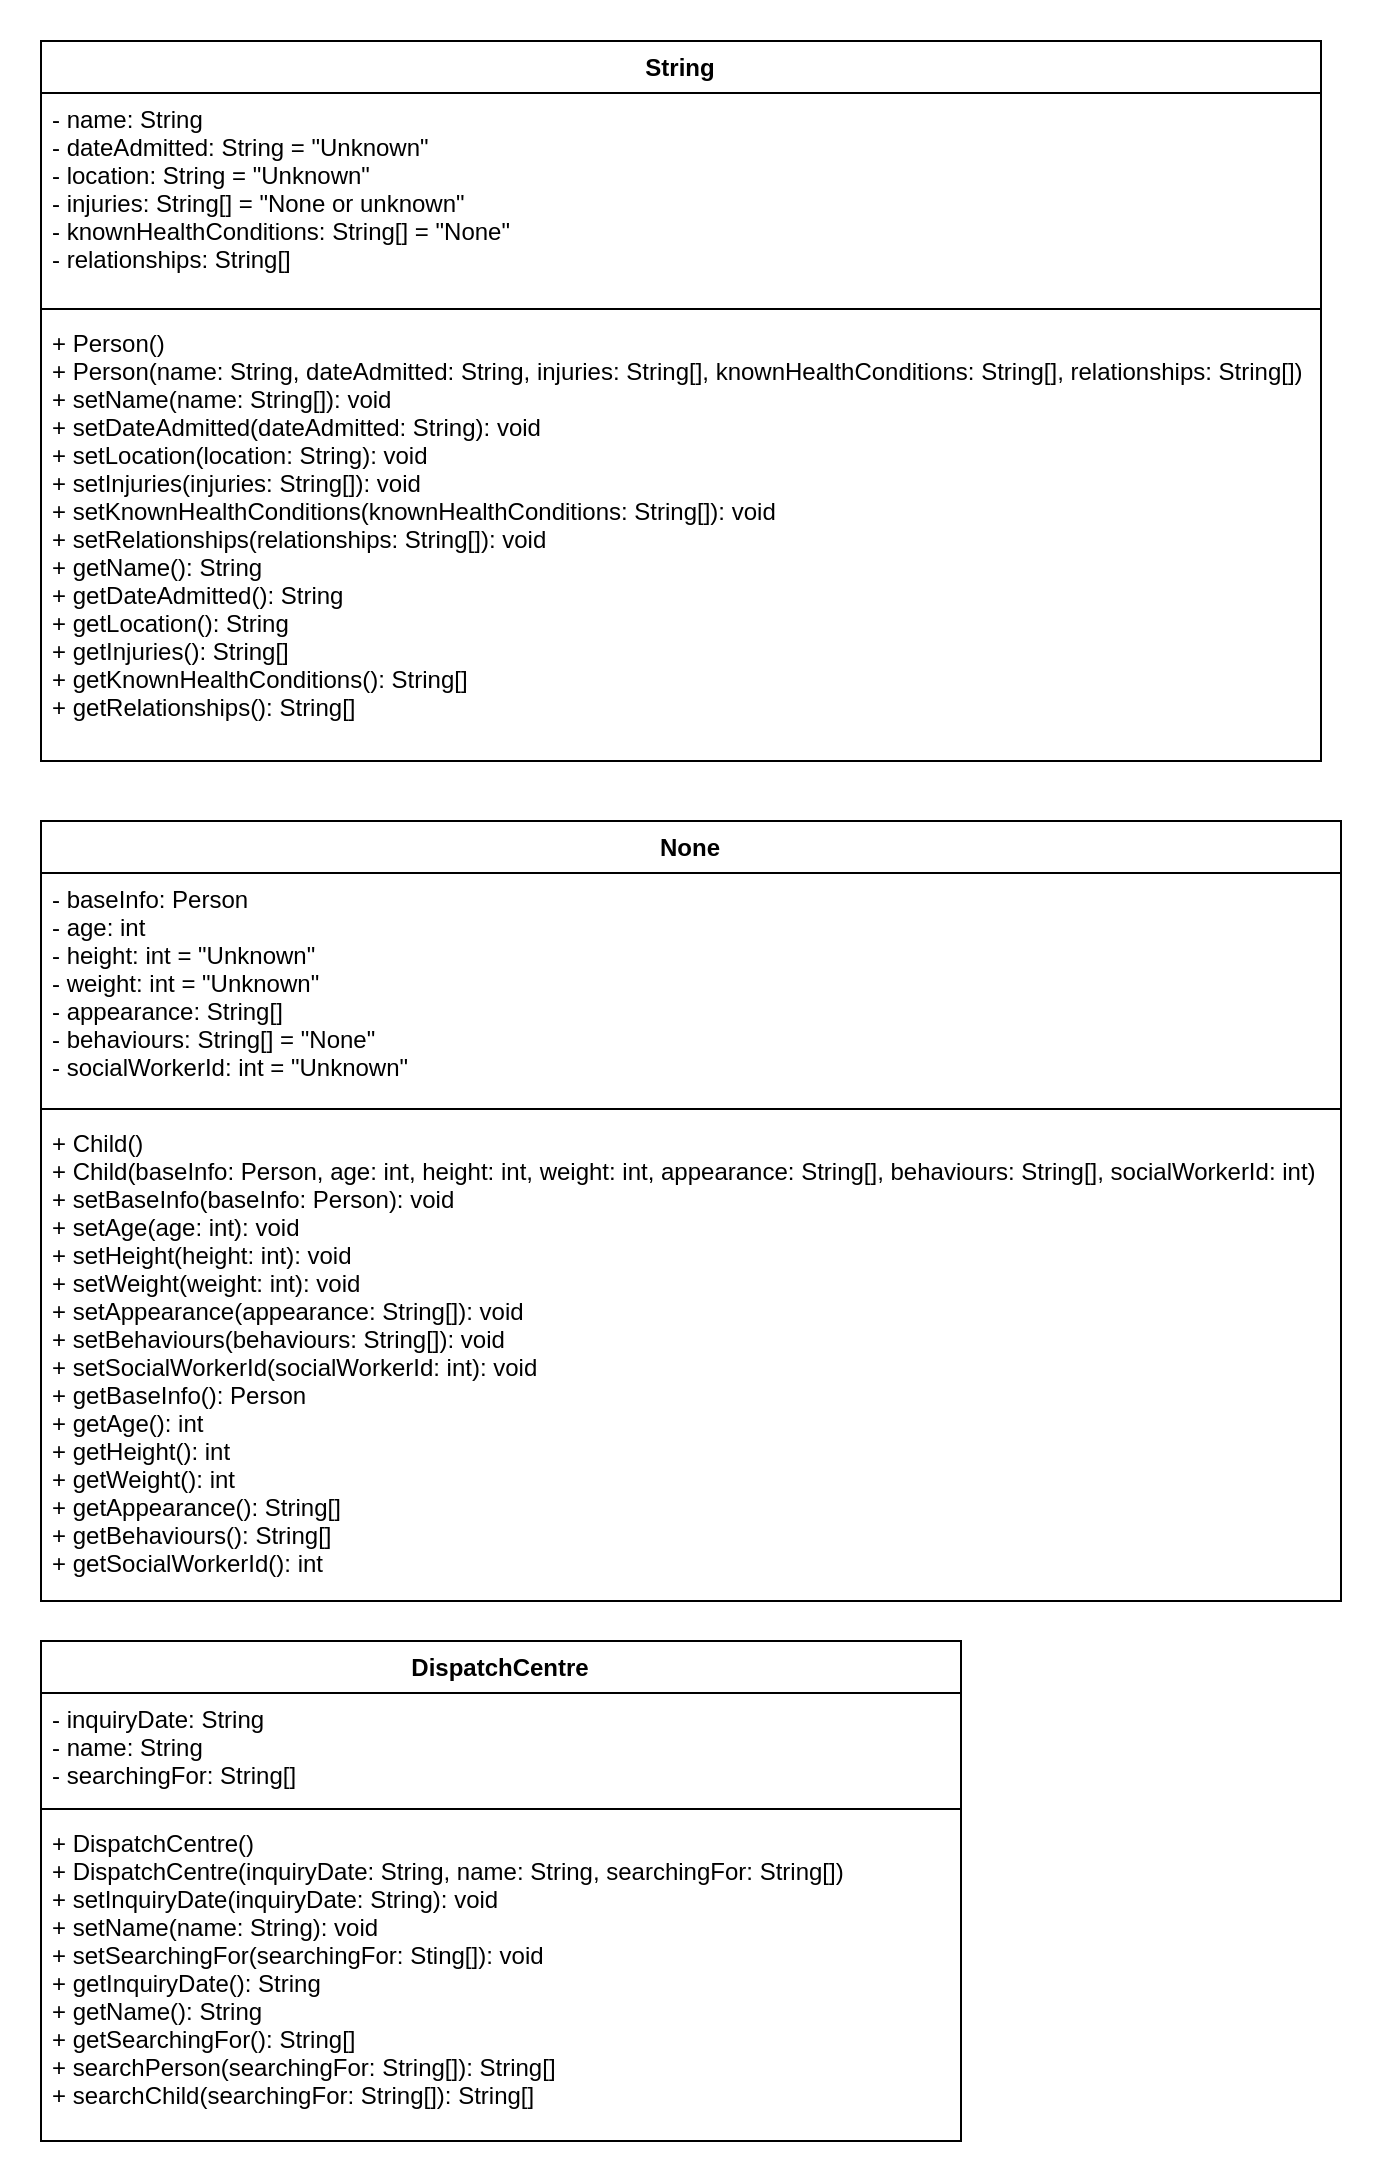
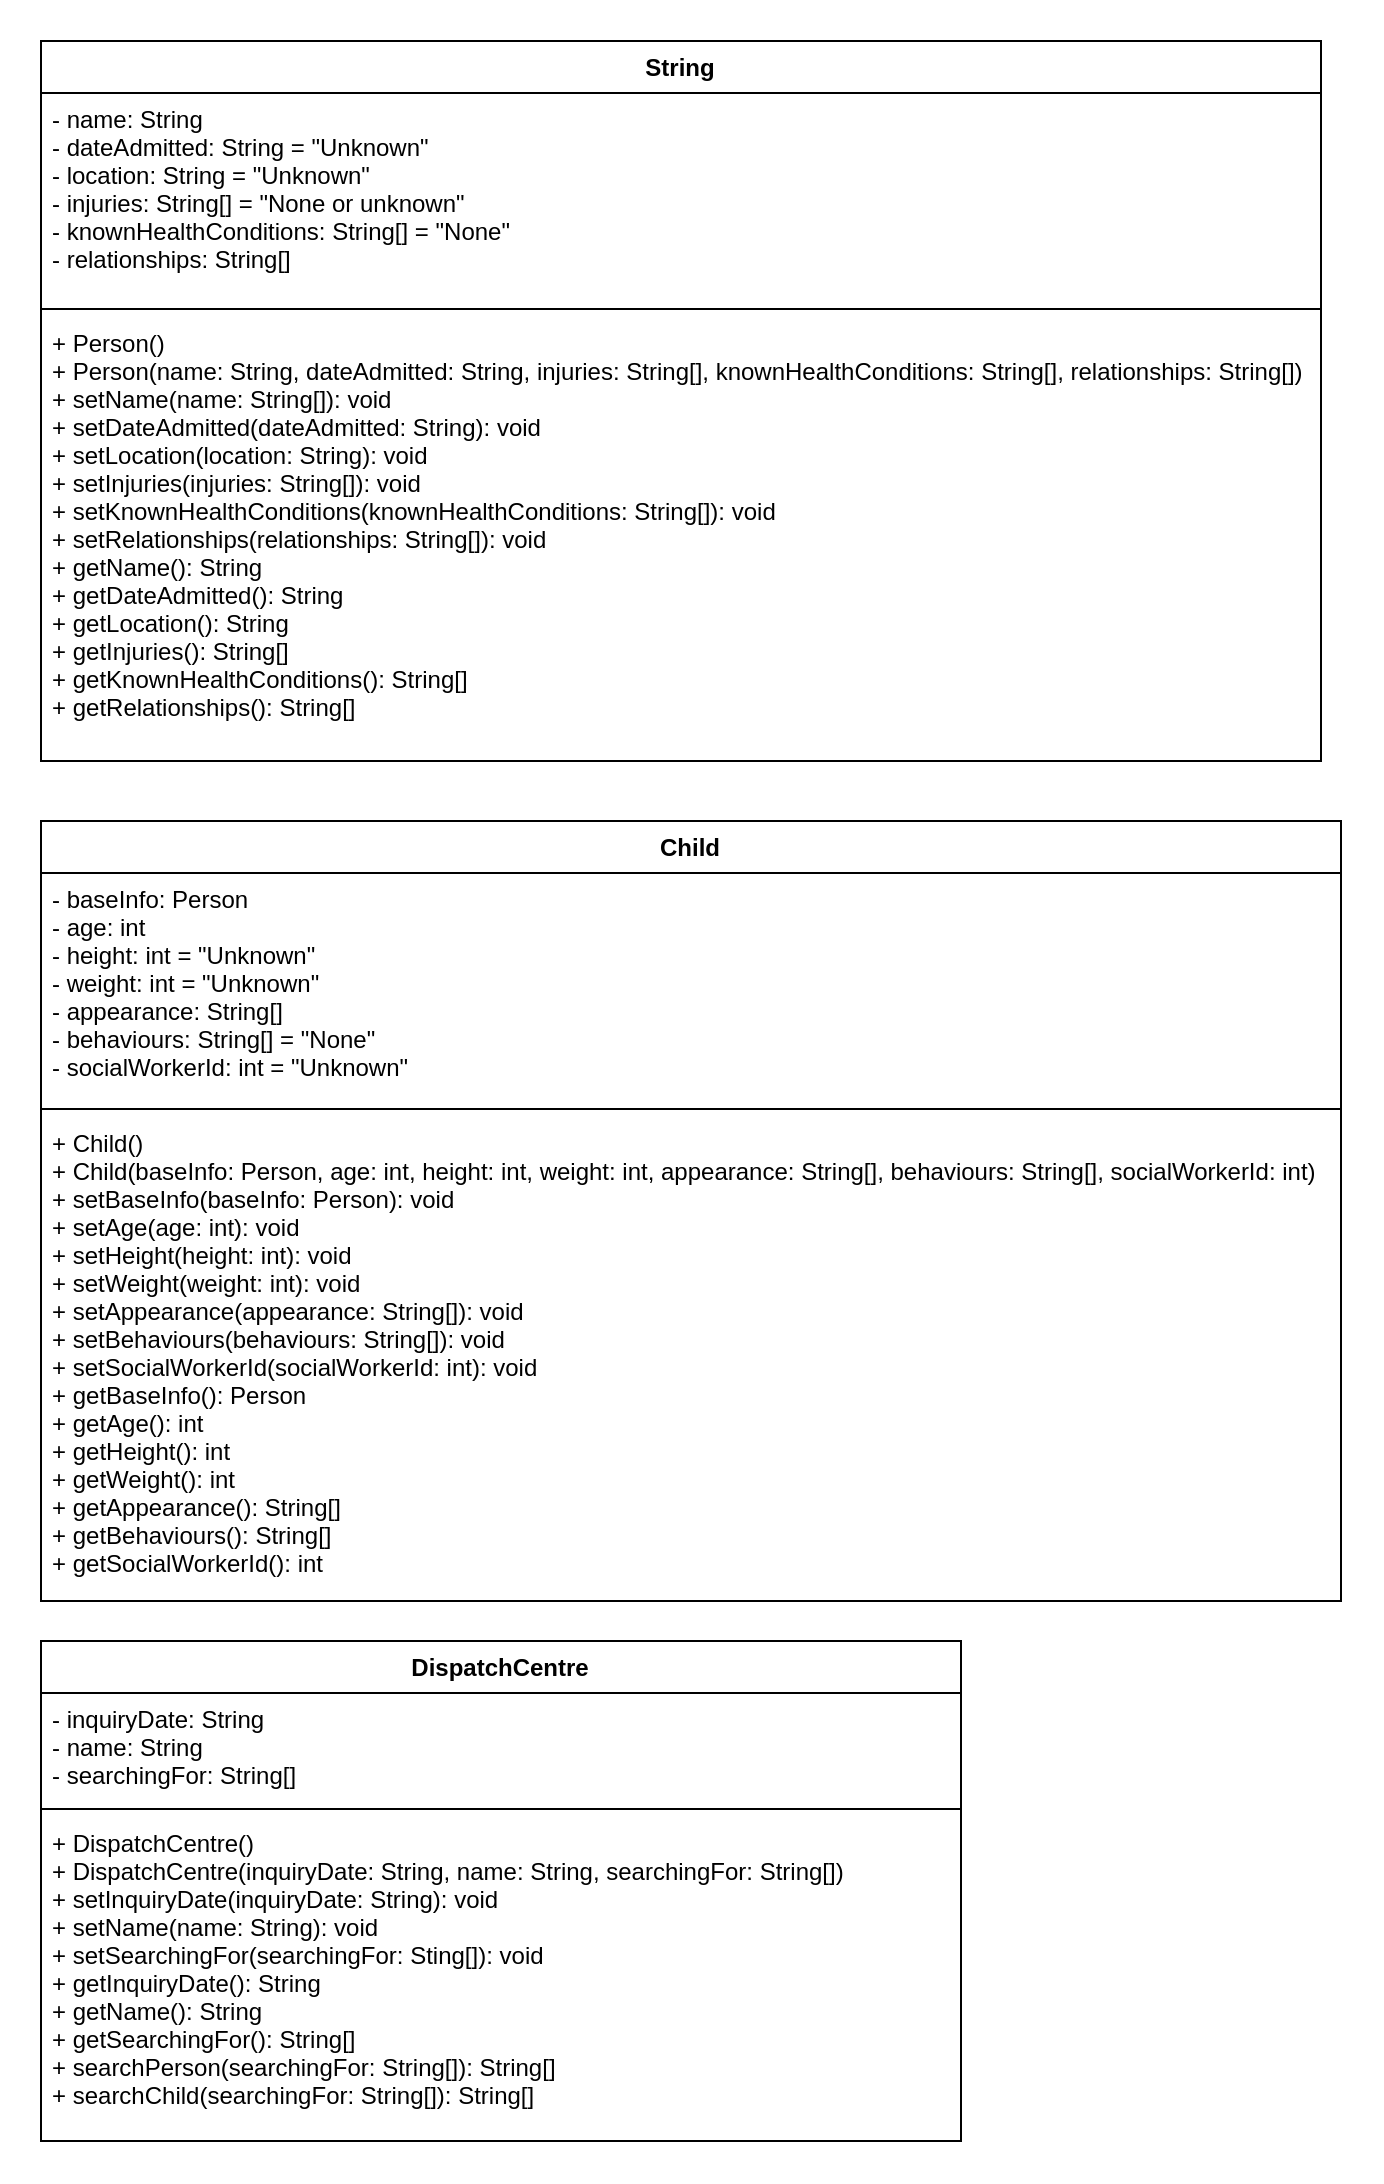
node "None": label "None" -> "Child"
